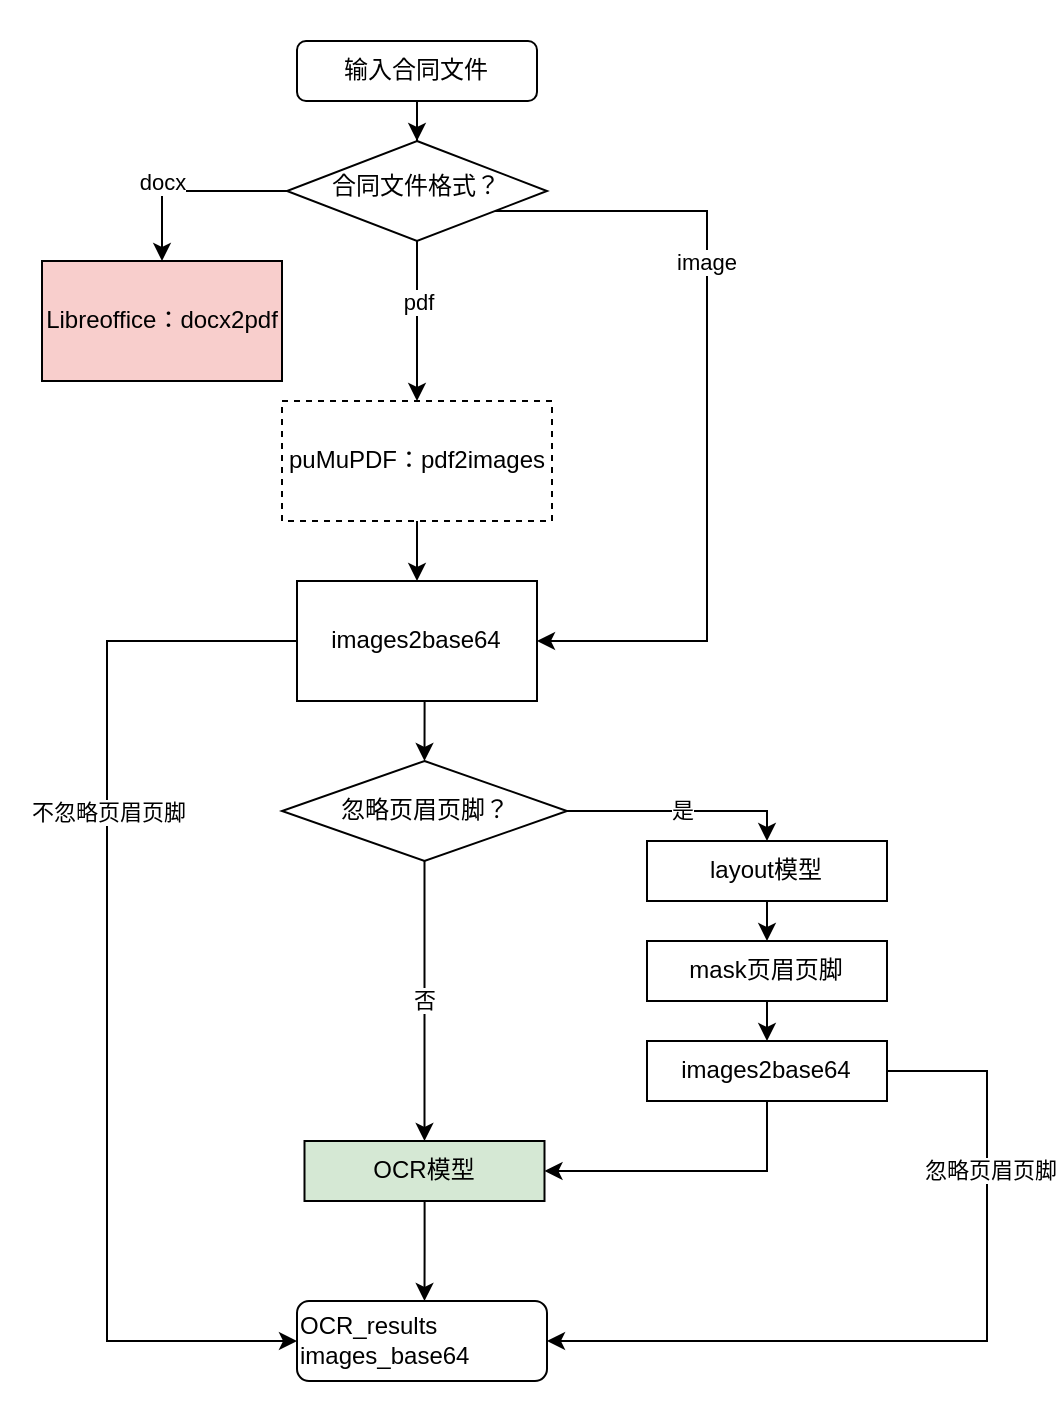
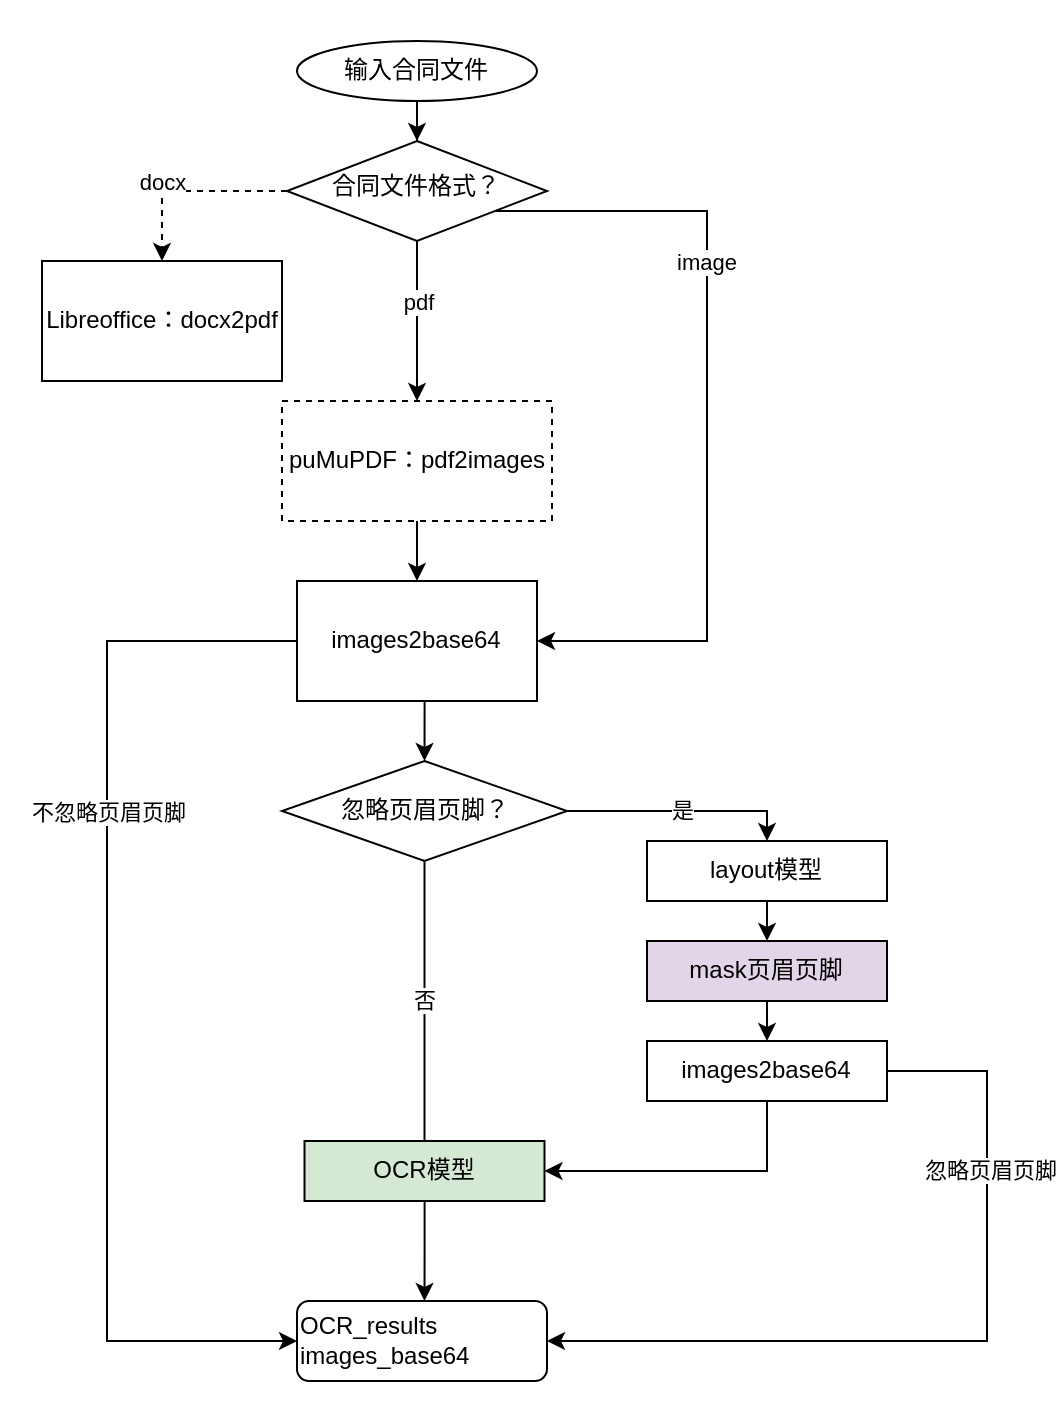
node "输入合同文件": shape rounded rectangle -> ellipse
edge "合同文件格式？" -> "Libreoffice：docx2pdf": style solid -> dashed
node "Libreoffice：docx2pdf": fillcolor #f8cecc -> #ffffff
node "mask页眉页脚": fillcolor #ffffff -> #e1d5e7
edge "忽略页眉页脚？" -> "OCR模型": arrowhead classic -> none
